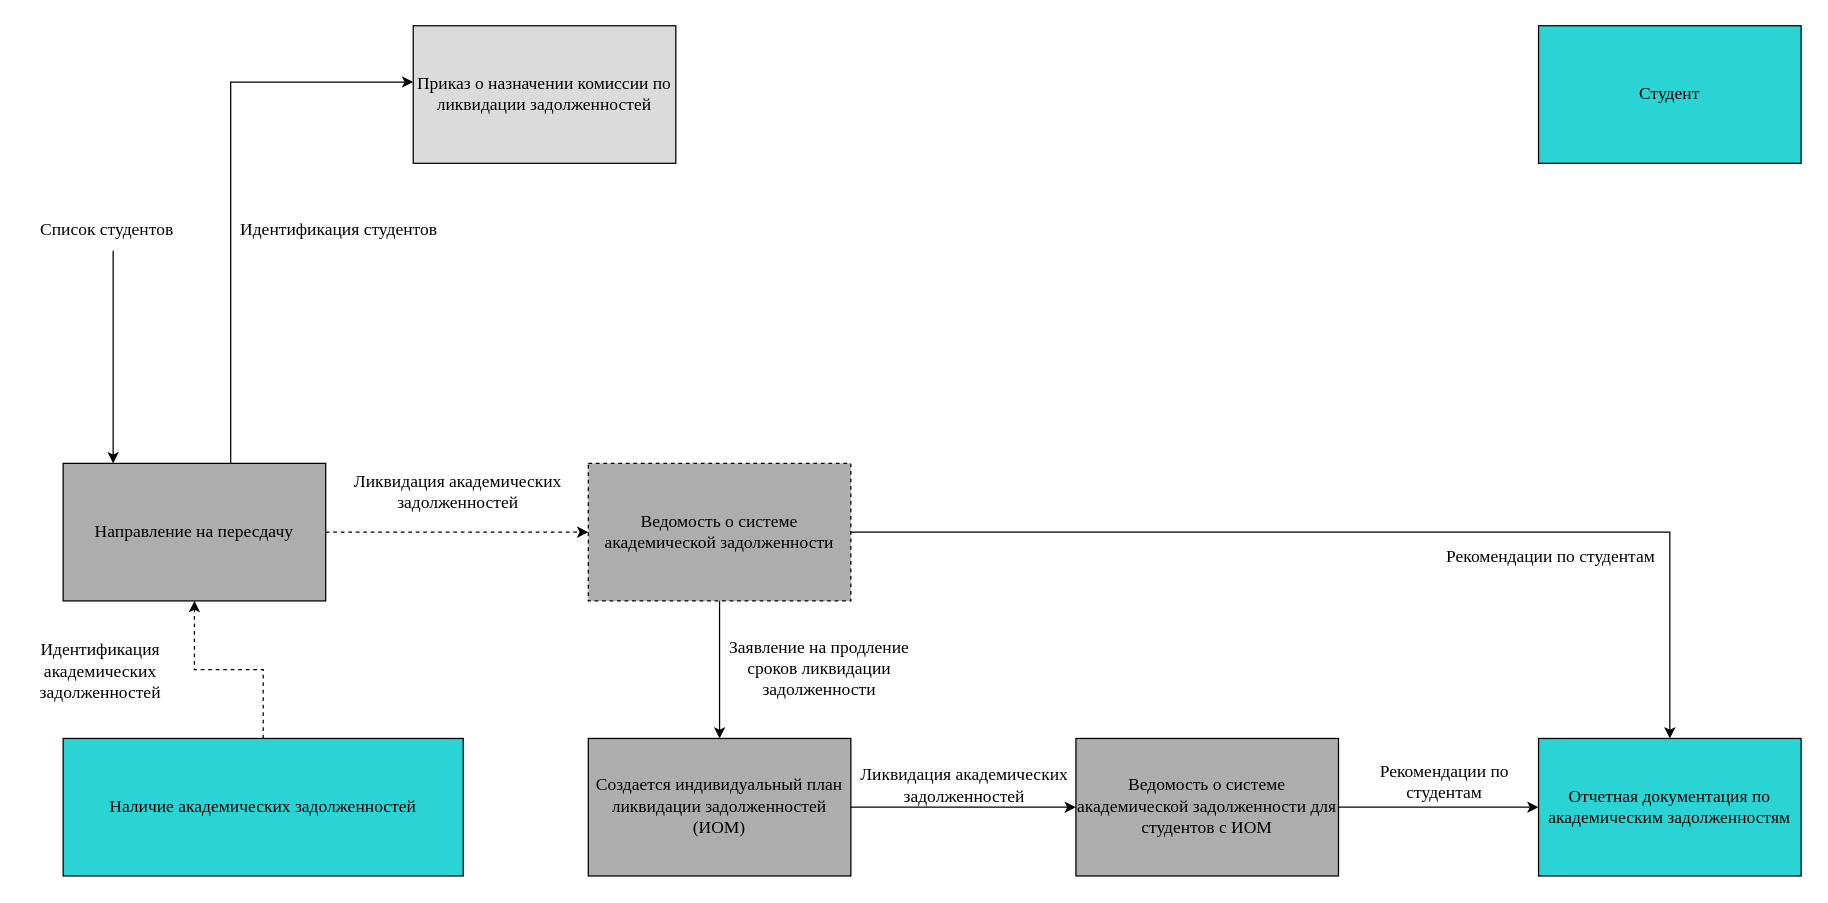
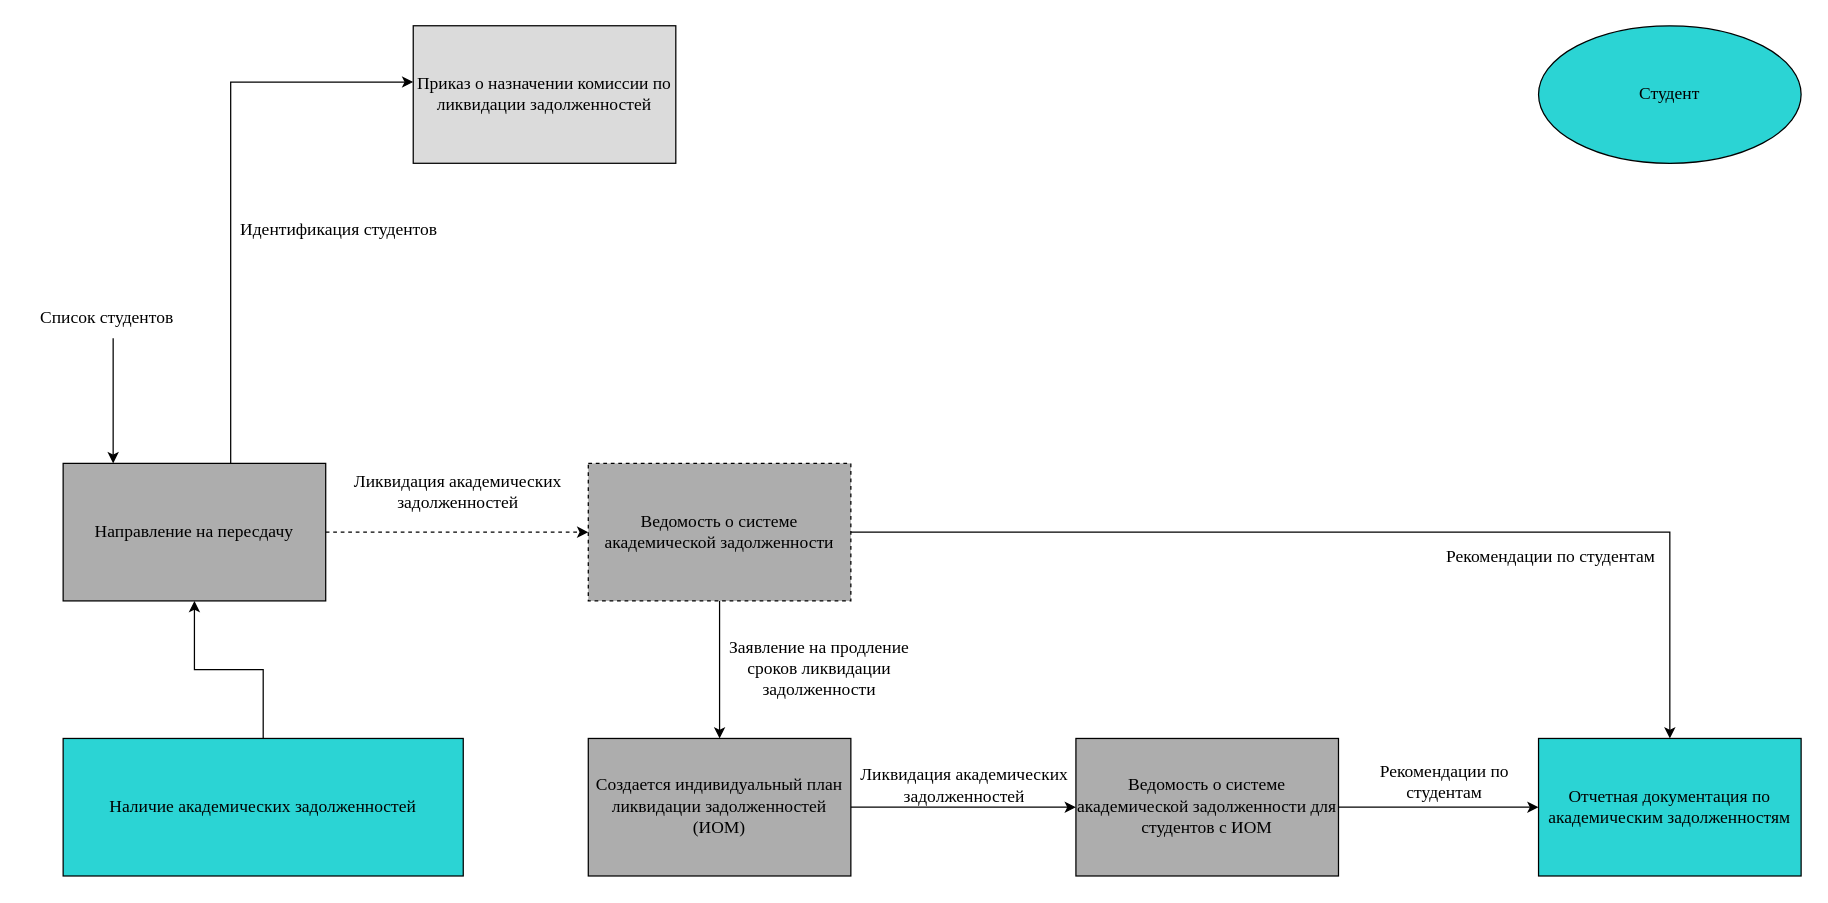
node "Студент": shape rectangle -> ellipse
node "Список студентов": moved (113, 231) -> (113, 318)
node "Идентификация академических задолженностей": removed
edge "Наличие академических задолженностей" -> "Направление на пересдачу": style dashed -> solid
